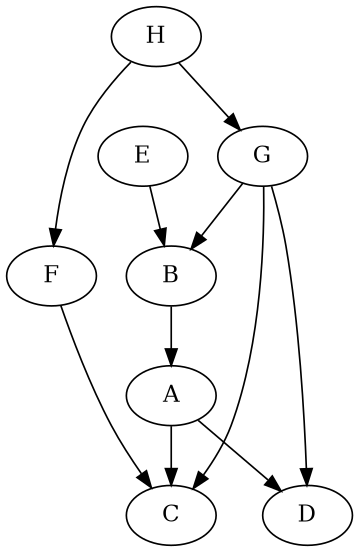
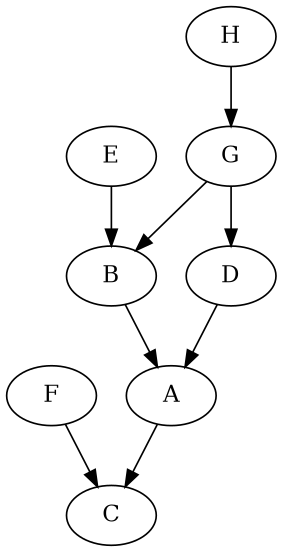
edge "H" -> "F": removed
edge "G" -> "C": removed
edge "A" -> "D": reversed
